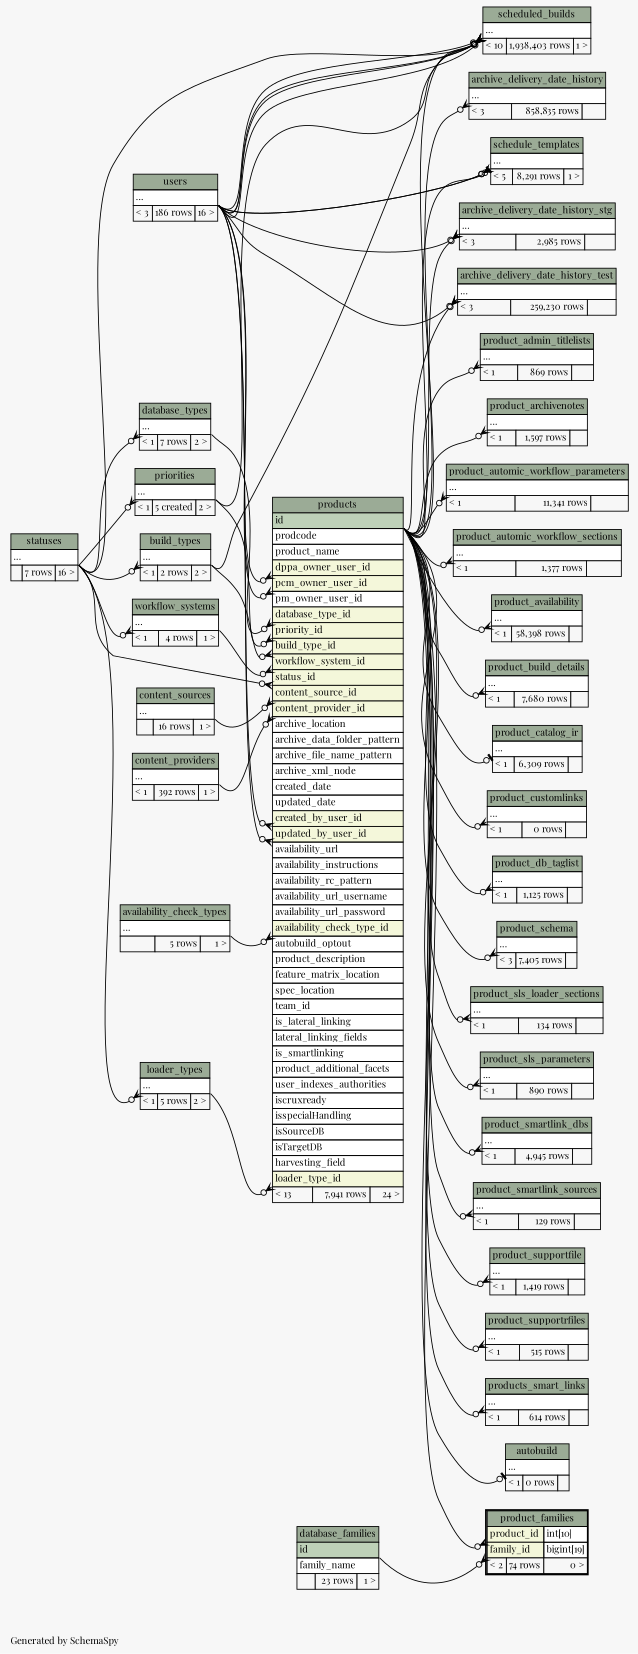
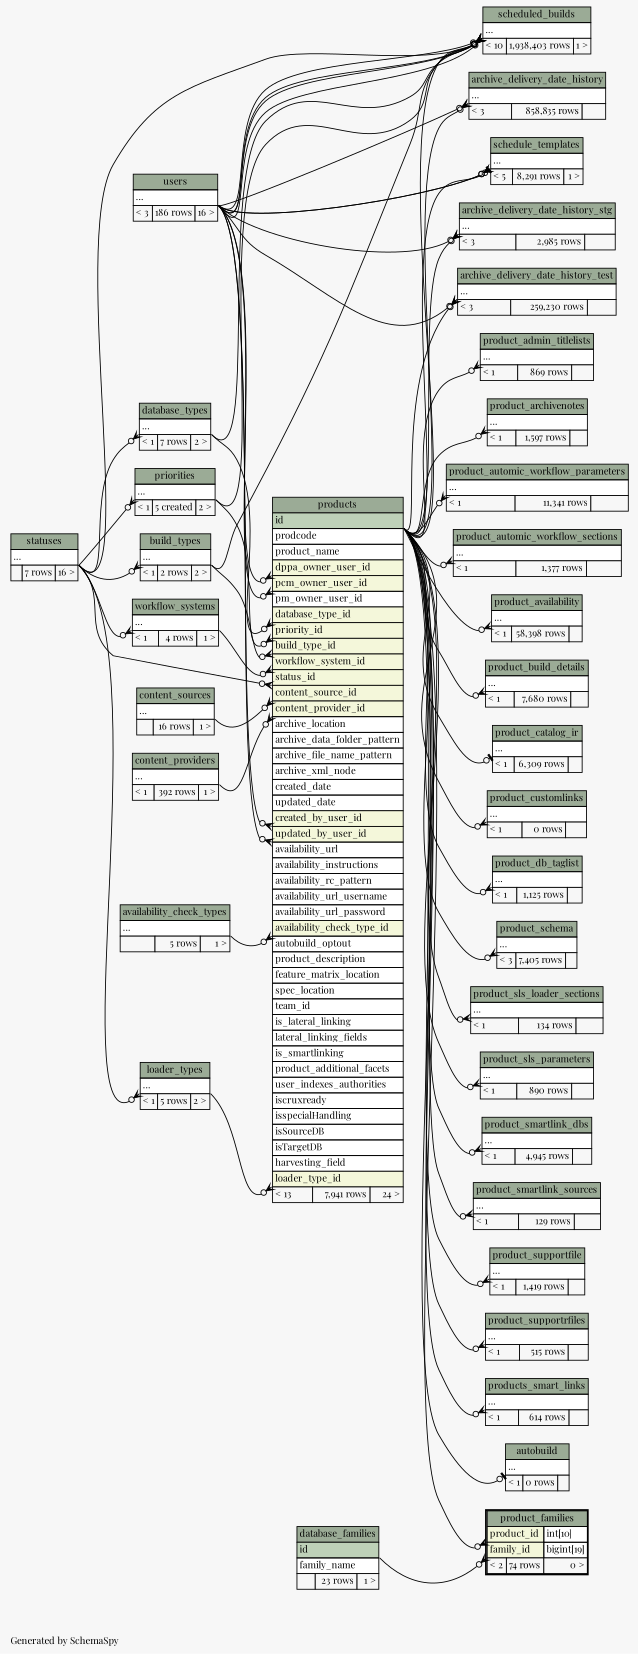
edge "database_types" -> "scheduled_builds": added
edge "users" -> "archive_delivery_date_history": added
